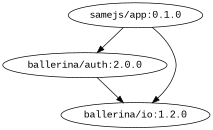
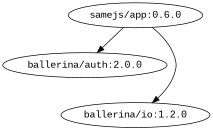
node "samejs/app:0.1.0": label "samejs/app:0.1.0" -> "samejs/app:0.6.0"
edge "ballerina/auth:2.0.0" -> "ballerina/io:1.2.0": removed
